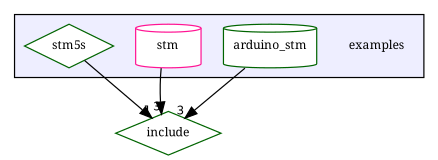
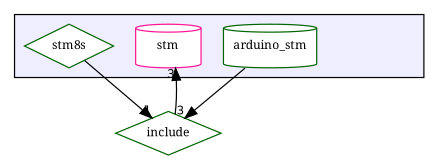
node "stm5s": label "stm5s" -> "stm8s"
node "examples": removed
edge "stm" -> "include": reversed
